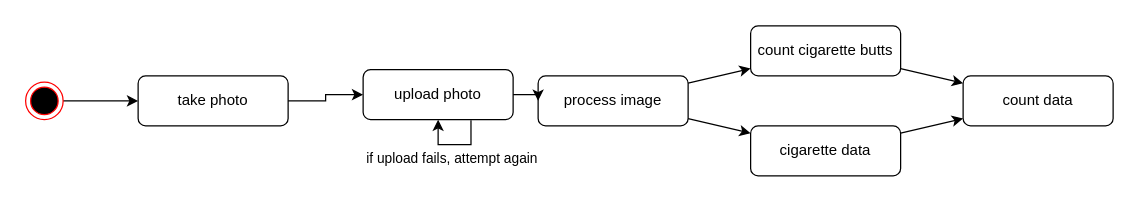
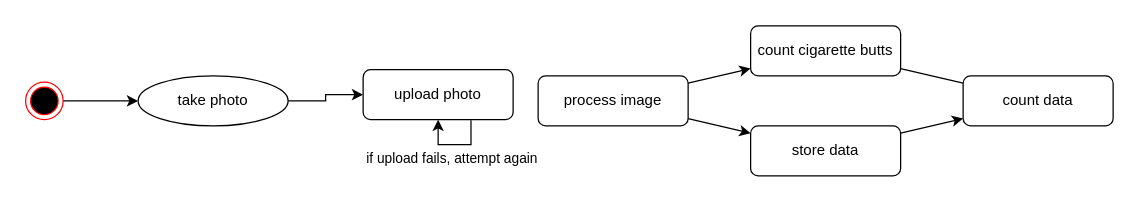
edge "count cigarette butts" -> "count data": arrowhead classic -> none
edge "upload photo" -> "process image": removed
node "take photo": shape rounded rectangle -> ellipse
node "cigarette data": label "cigarette data" -> "store data"
